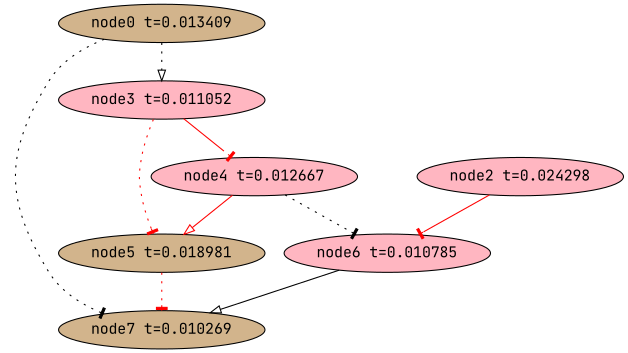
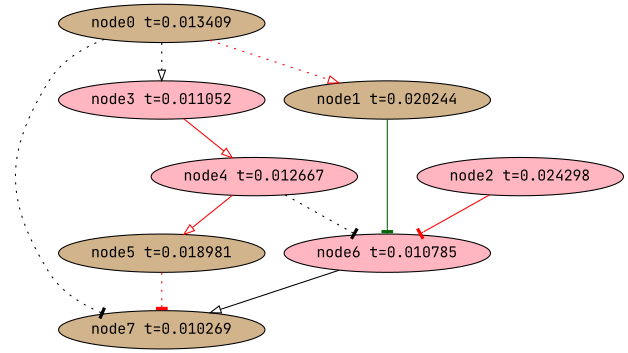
node "node1 t=0.020244": added
edge "node3 t=0.011052" -> "node4 t=0.012667": arrowhead tee -> onormal
edge "node3 t=0.011052" -> "node5 t=0.018981": removed
